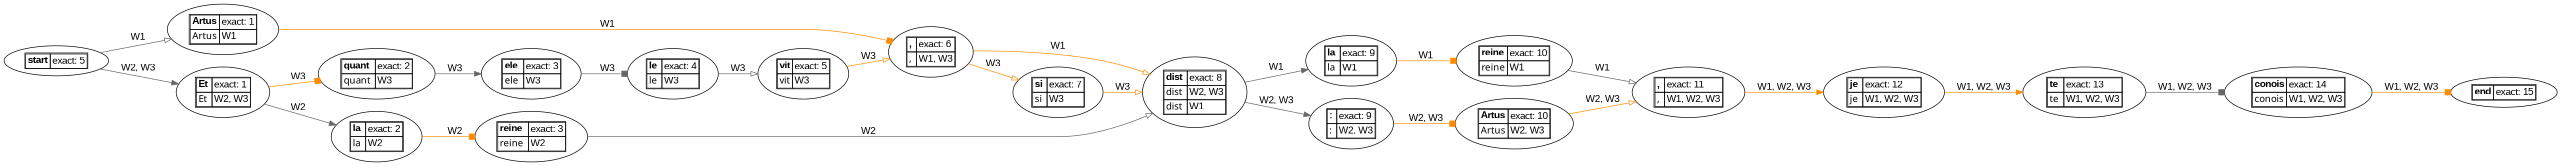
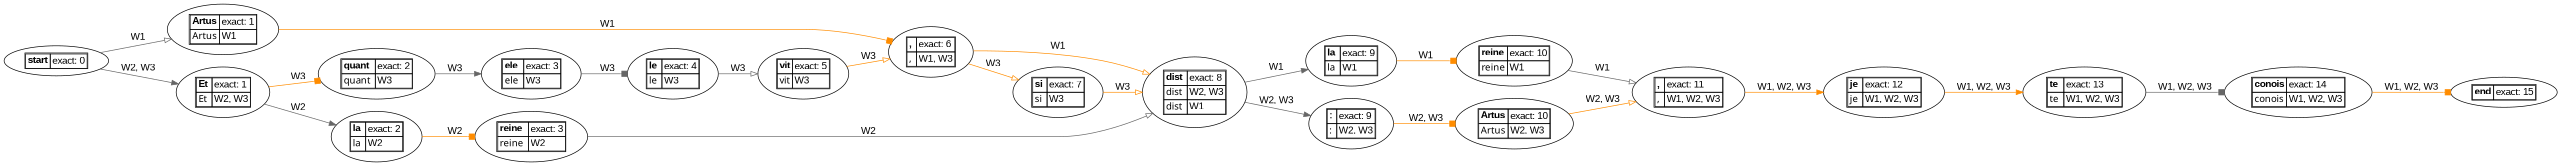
node "start": text "exact: 5" -> "exact: 0"
